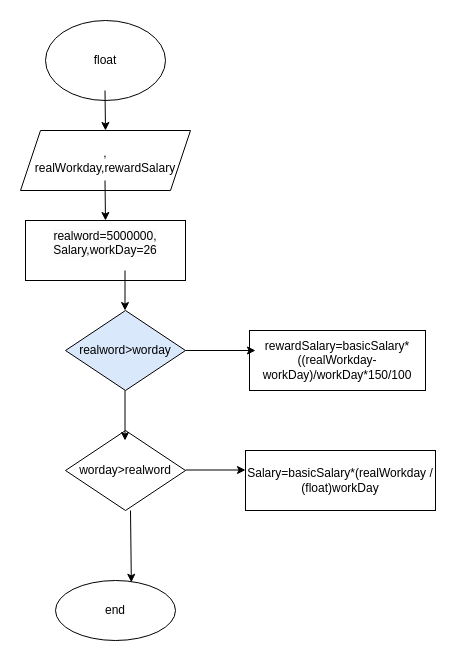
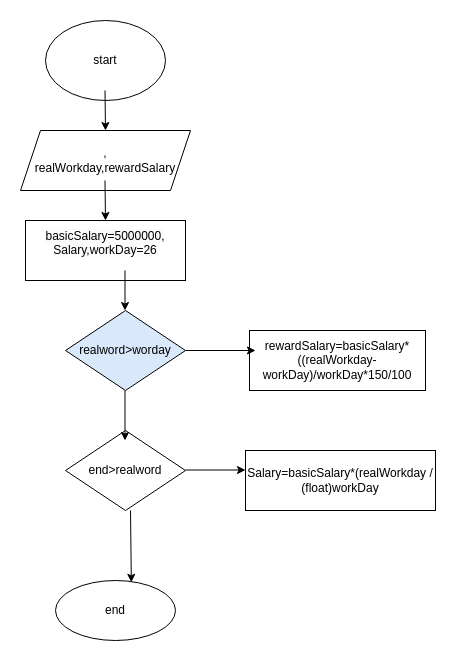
node "float": label "float" -> "start"
node "realword=5000000,Salary,workDay=26": label "realword=5000000,Salary,workDay=26" -> "basicSalary=5000000,Salary,workDay=26"
node "worday>realword": label "worday>realword" -> "end>realword"
